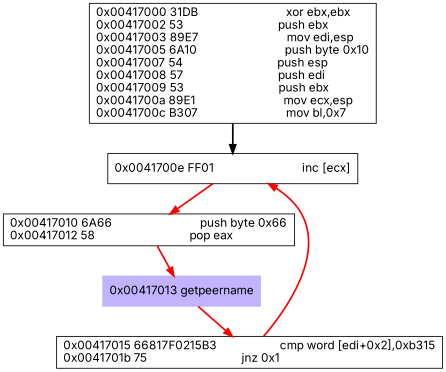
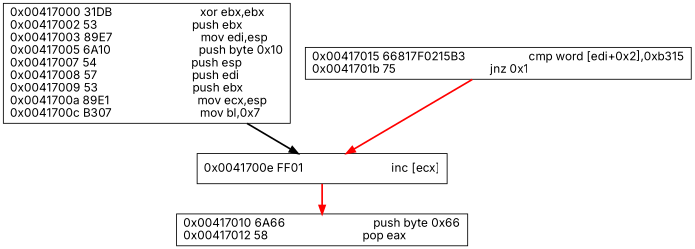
node "0x00417013 getpeername": removed
